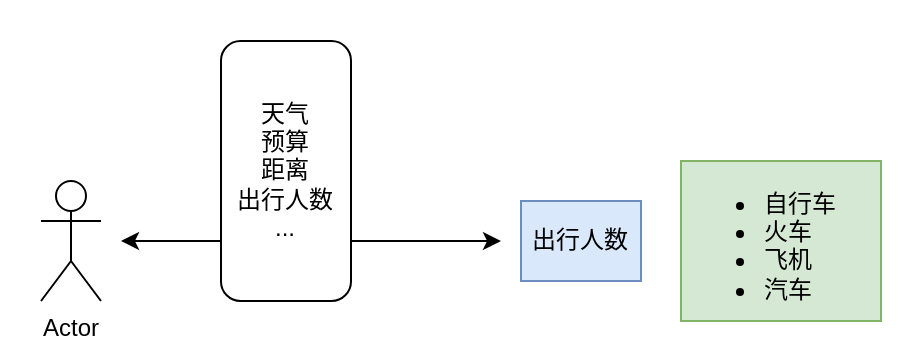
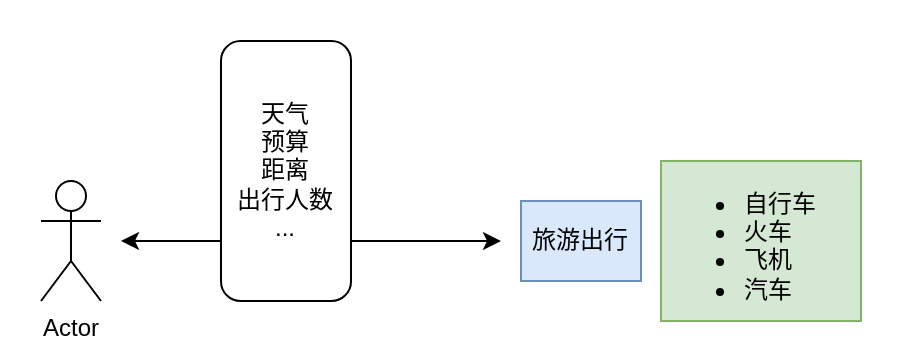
node "出行人数": label "出行人数" -> "旅游出行"
node "自行车 火车 飞机 汽车": moved (781, 241) -> (761, 241)
